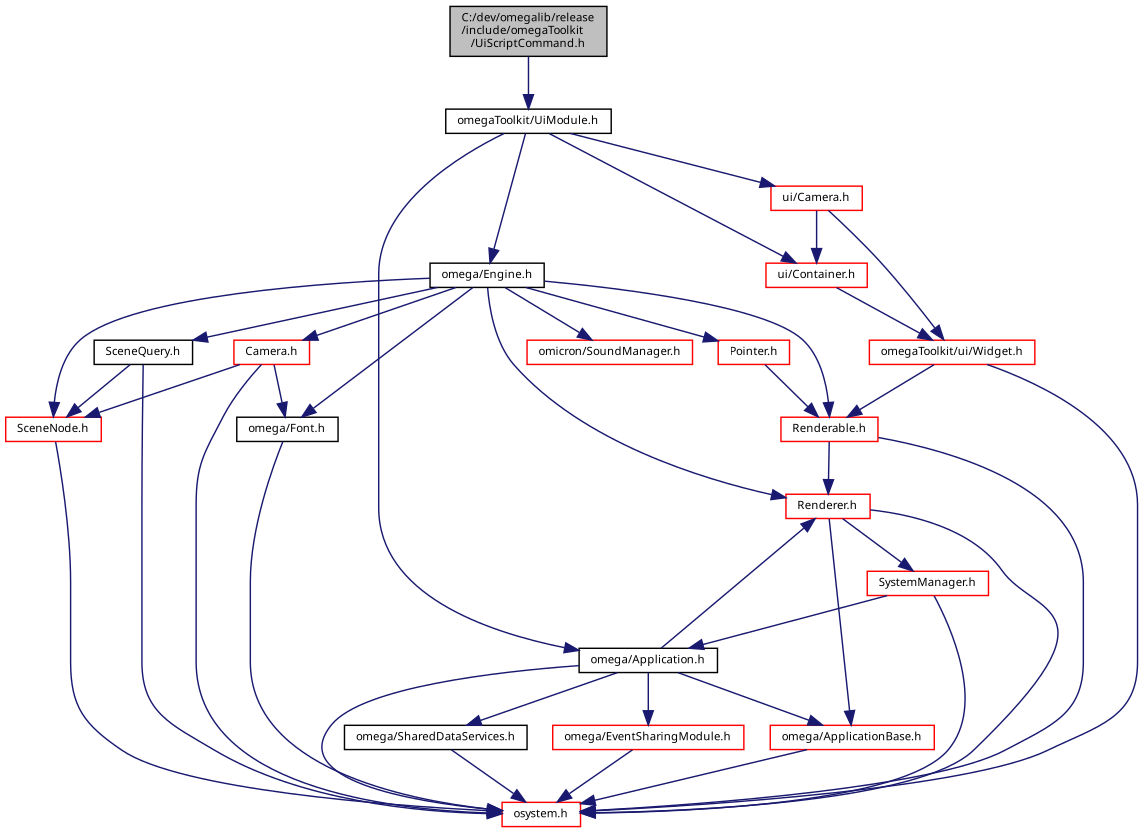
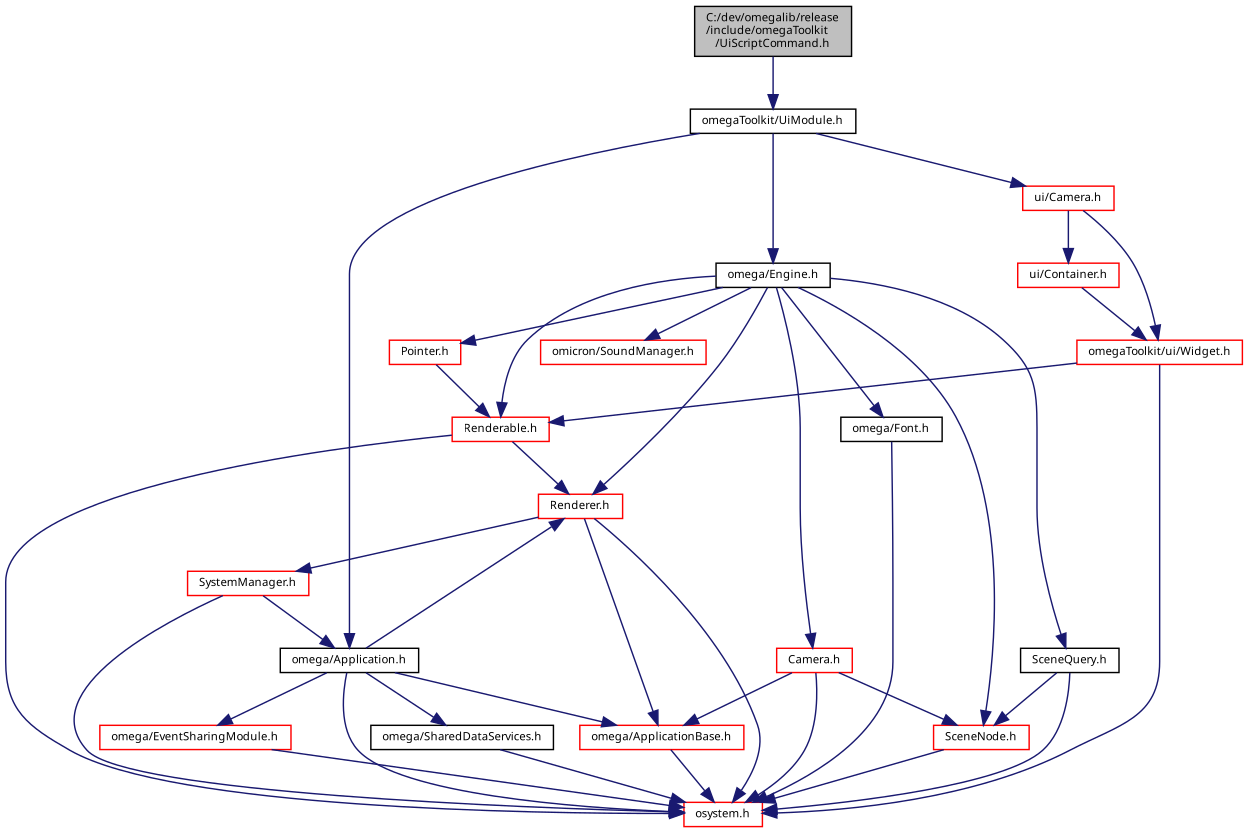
edge "omegaToolkit/UiModule.h" -> "ui/Container.h": removed
edge "Camera.h" -> "omega/Font.h": now "Camera.h" -> "omega/ApplicationBase.h"
